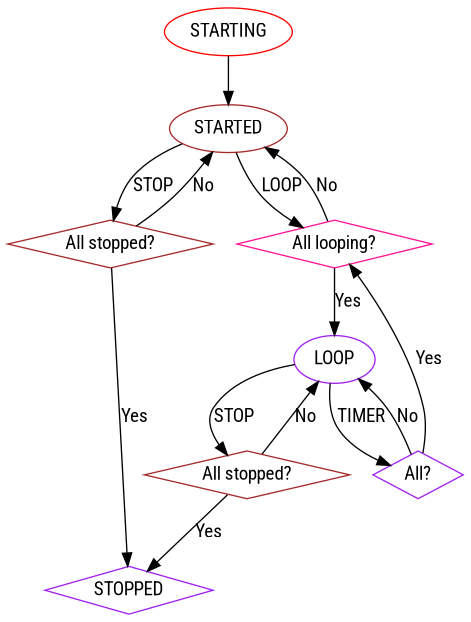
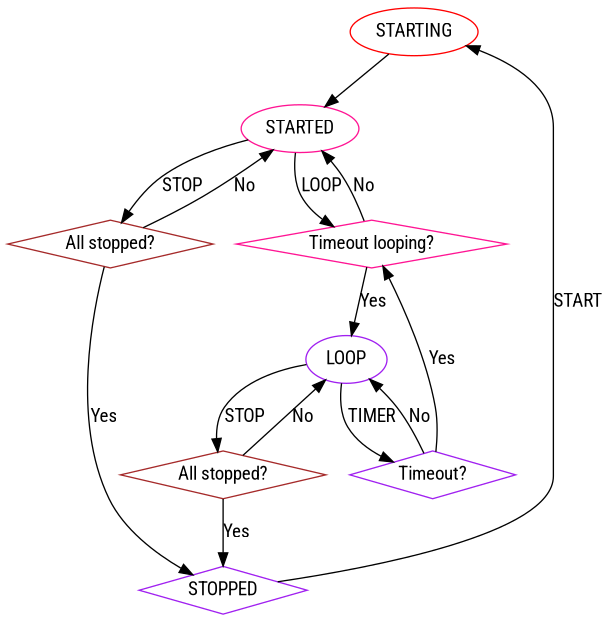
node "STARTED": color brown -> deeppink
node "All looping?": label "All looping?" -> "Timeout looping?"
edge "STARTING" -- "STOPPED": added, label "START"
node "All?": label "All?" -> "Timeout?"
